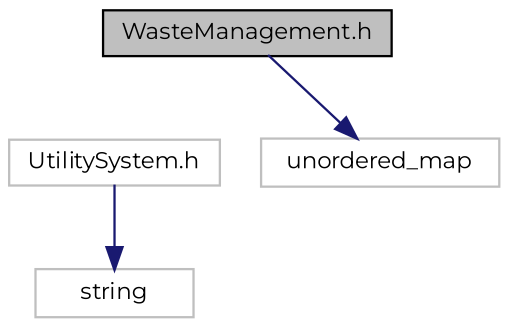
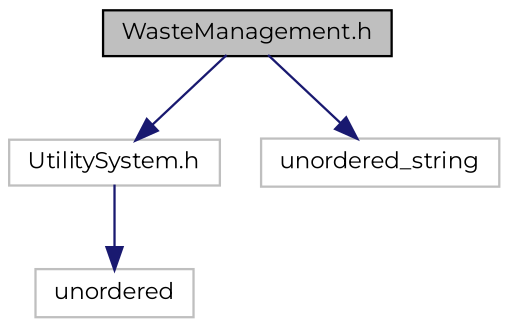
edge "WasteManagement.h" -> "UtilitySystem.h": added
node "unordered_map": label "unordered_map" -> "unordered_string"
node "string": label "string" -> "unordered"
